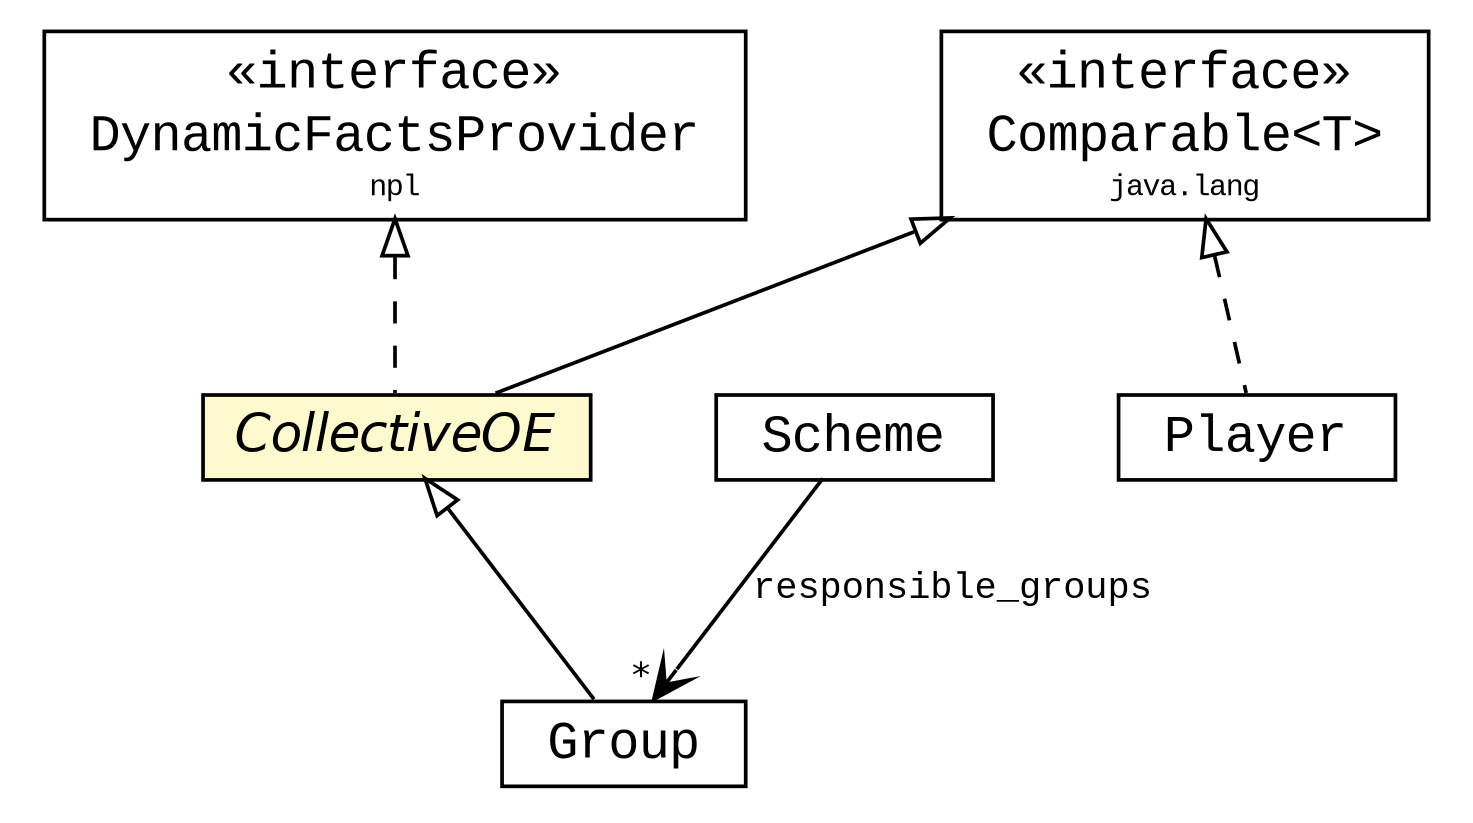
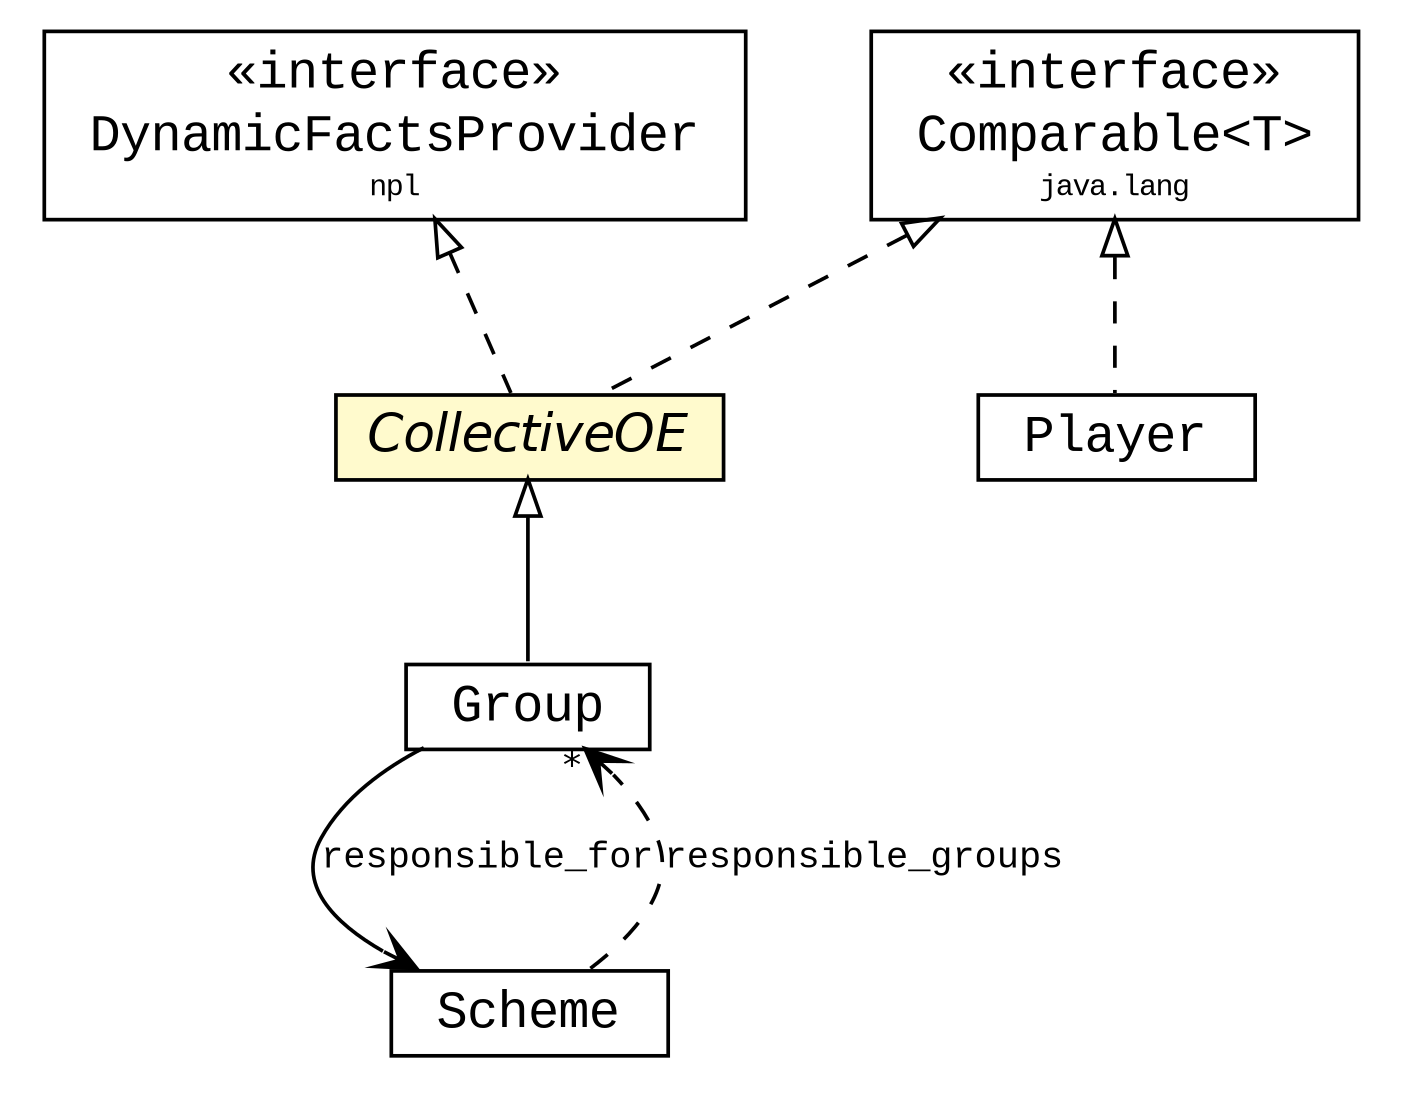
edge "CollectiveOE" -> "Comparable<T>": style solid -> dashed
edge "Scheme" -> "Group": style solid -> dashed
edge "Group" -> "Scheme": added, label "responsible_for"
